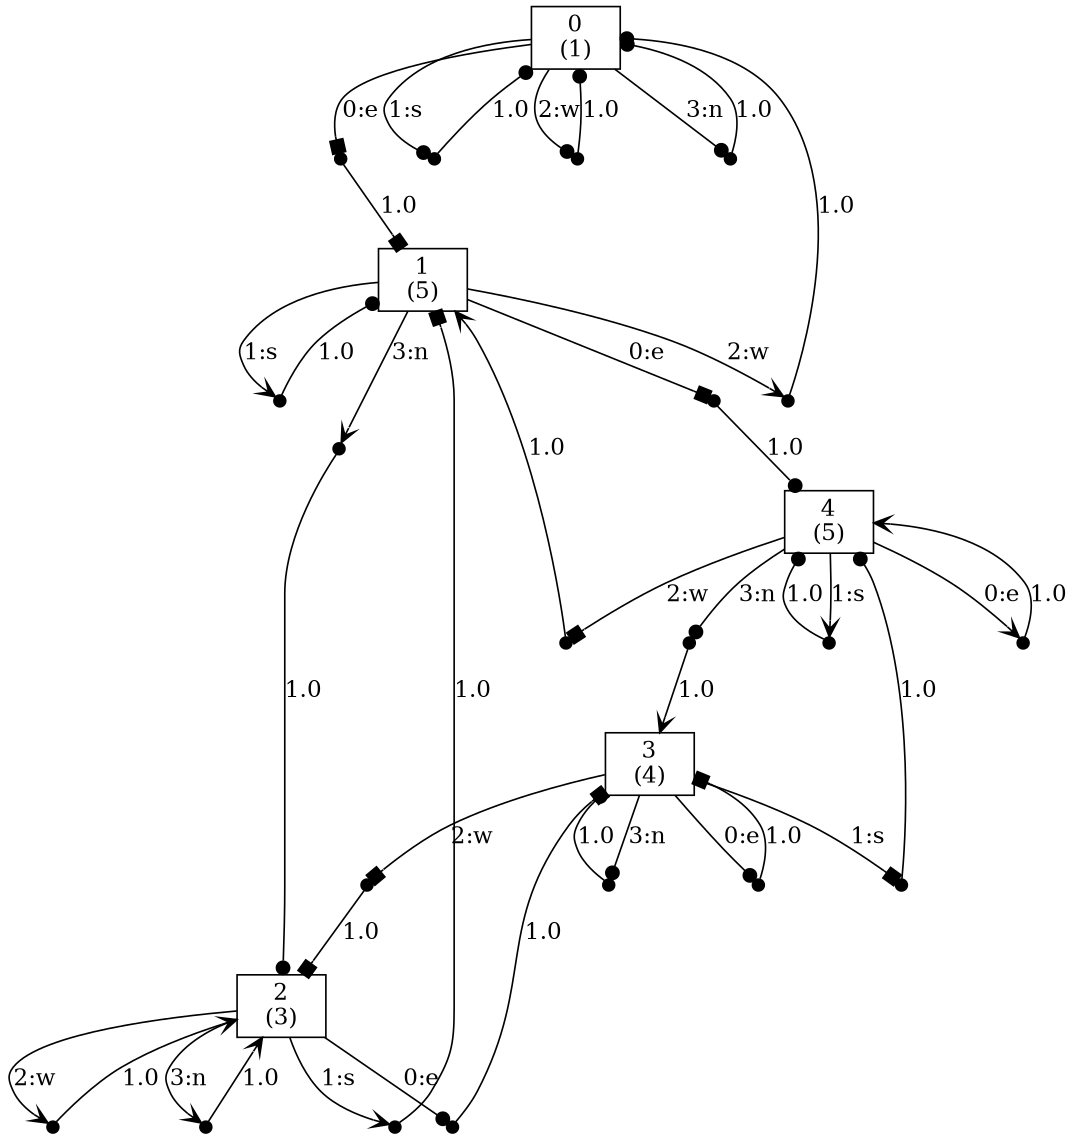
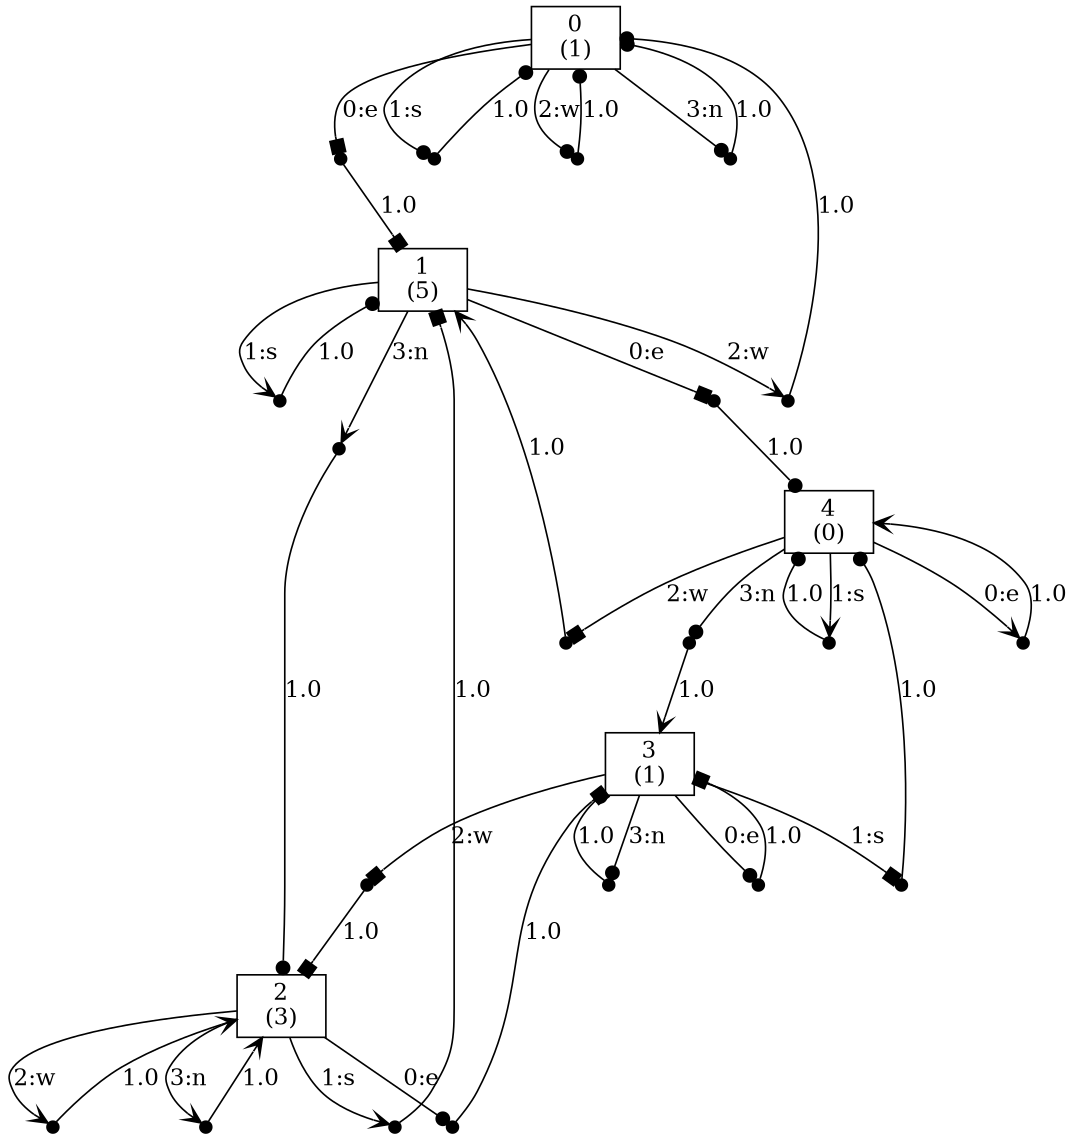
node "4 (5)": label "4 (5)" -> "4 (0)"
node "3 (4)": label "3 (4)" -> "3 (1)"
